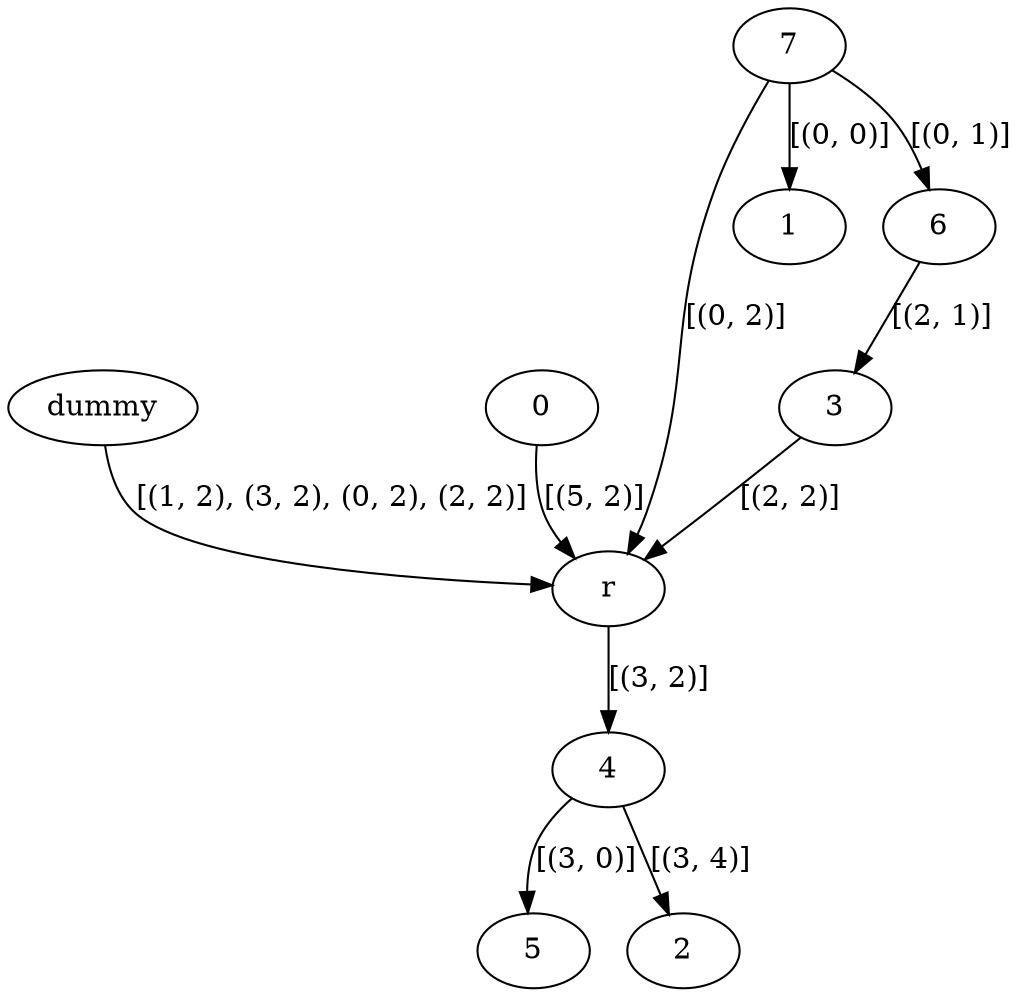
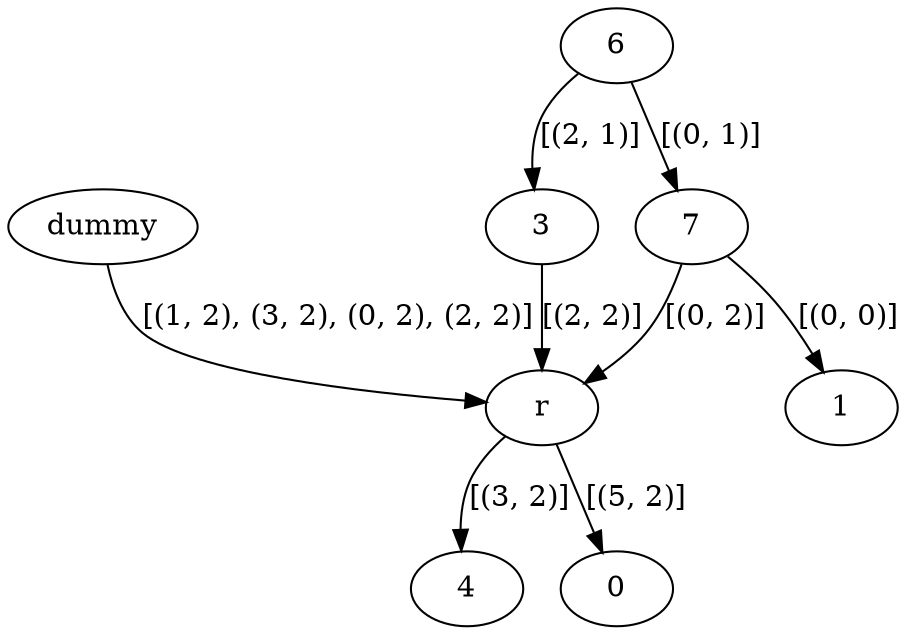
edge "7" -> "6": reversed
edge "0" -> "r": reversed
node "5": removed
node "2": removed
